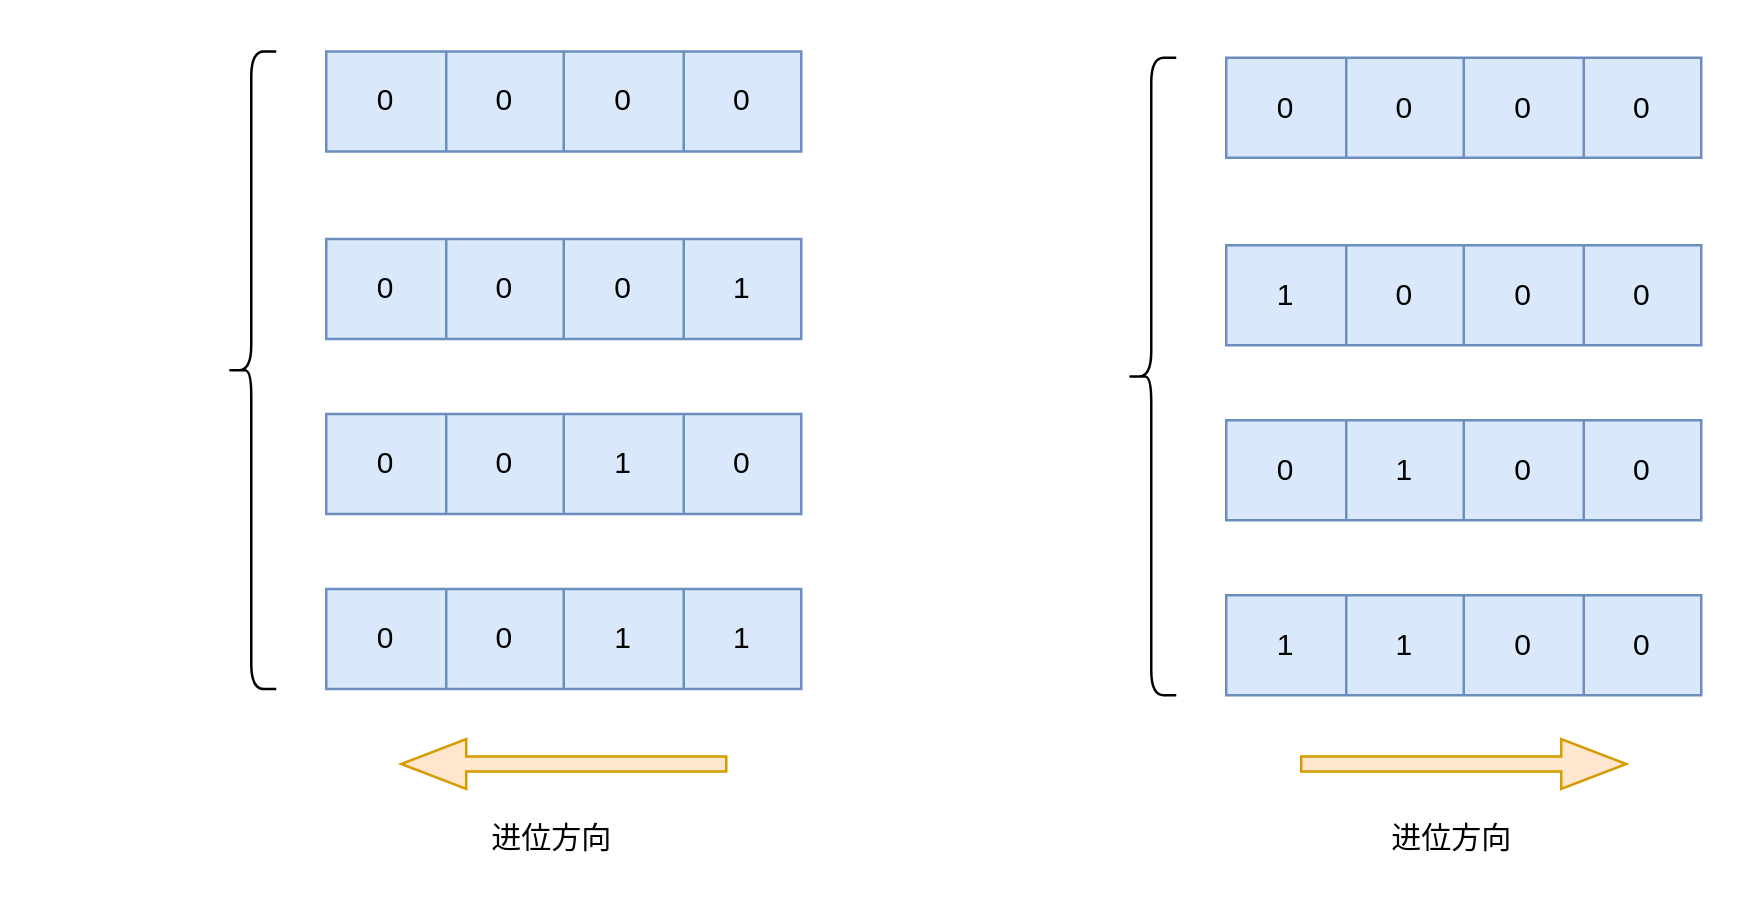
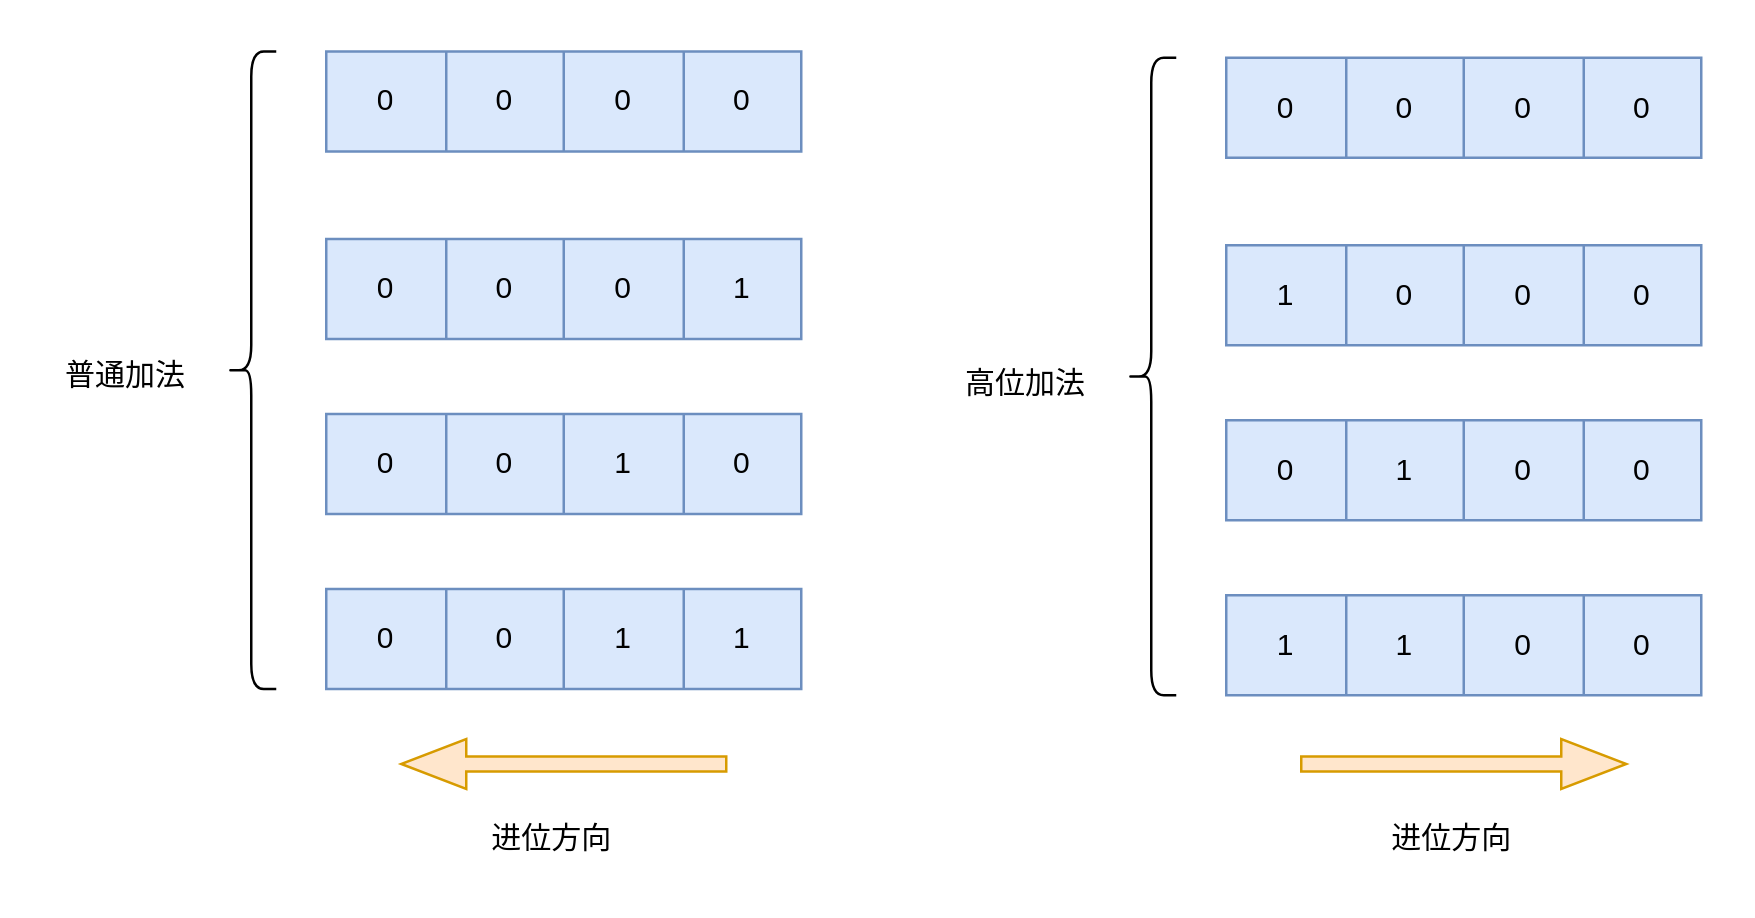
node "普通加法": added
node "高位加法": added
